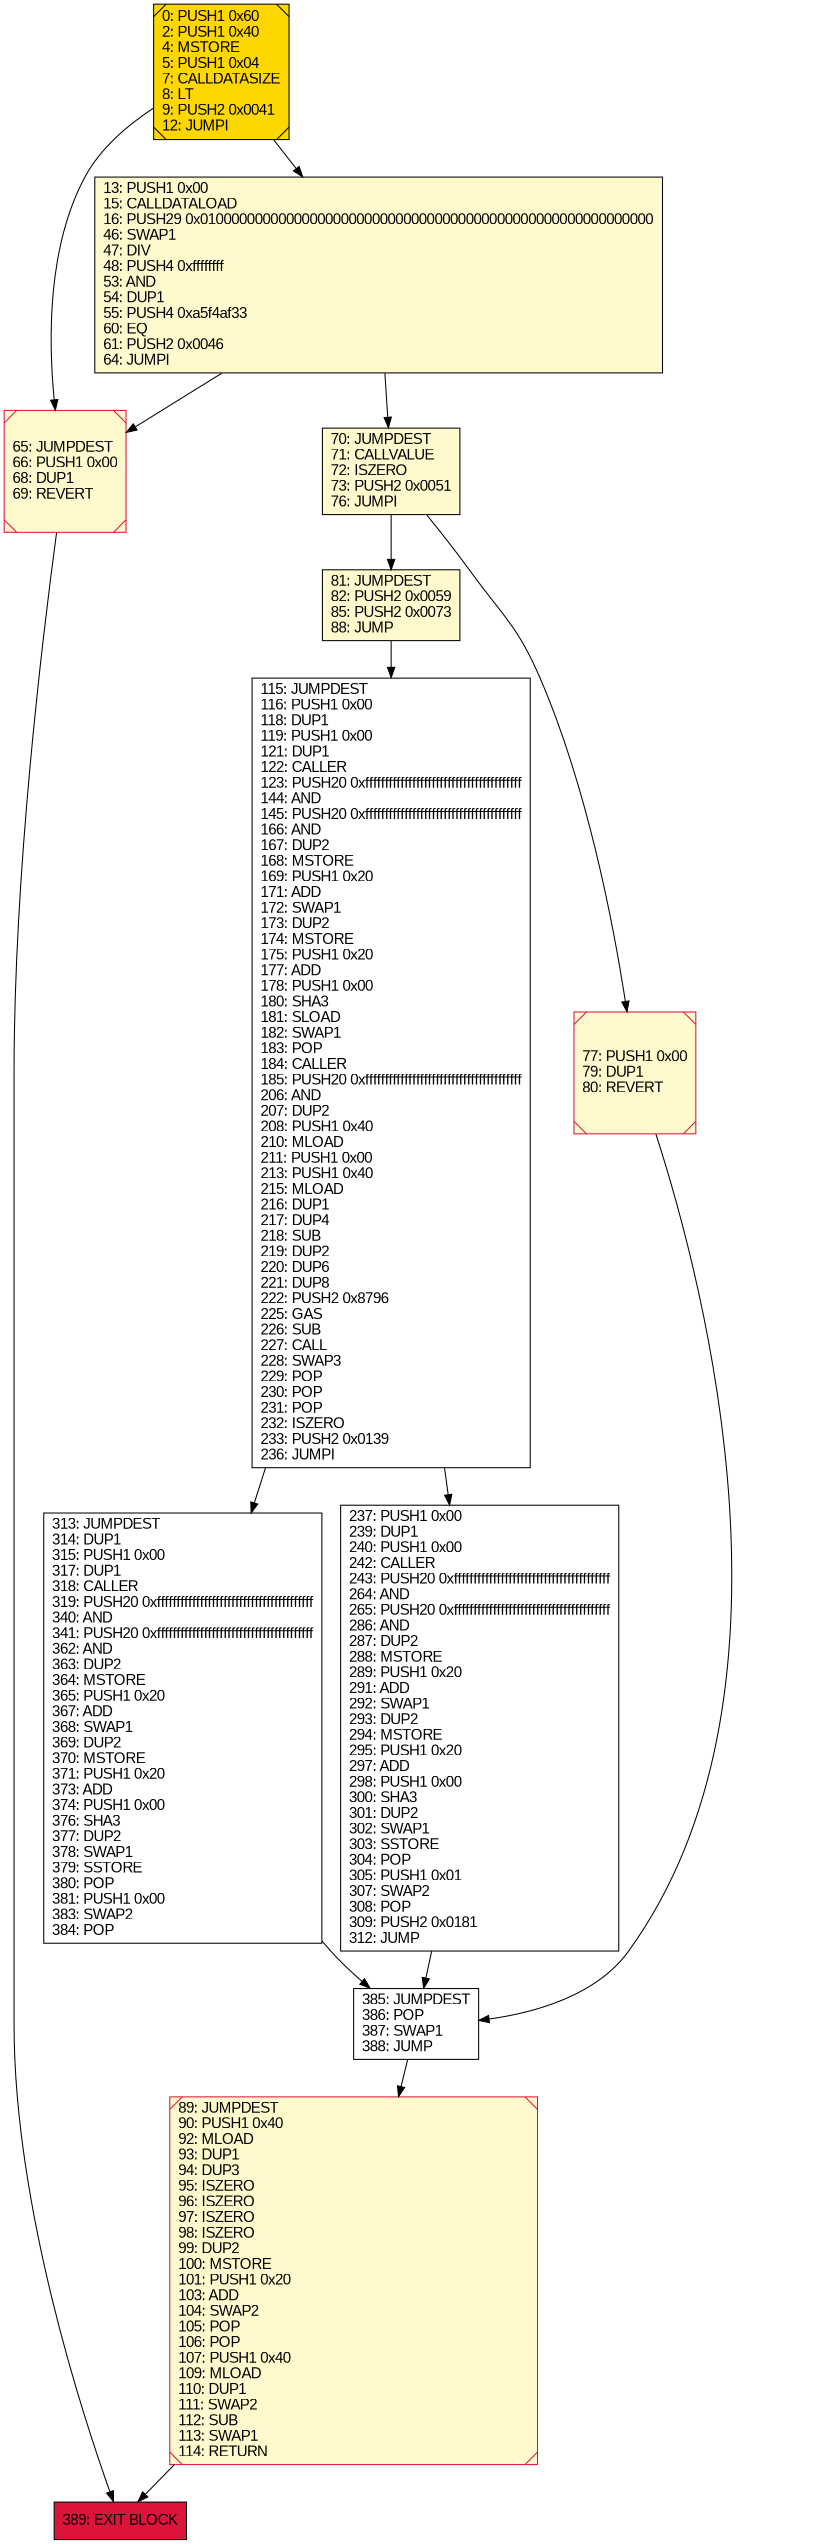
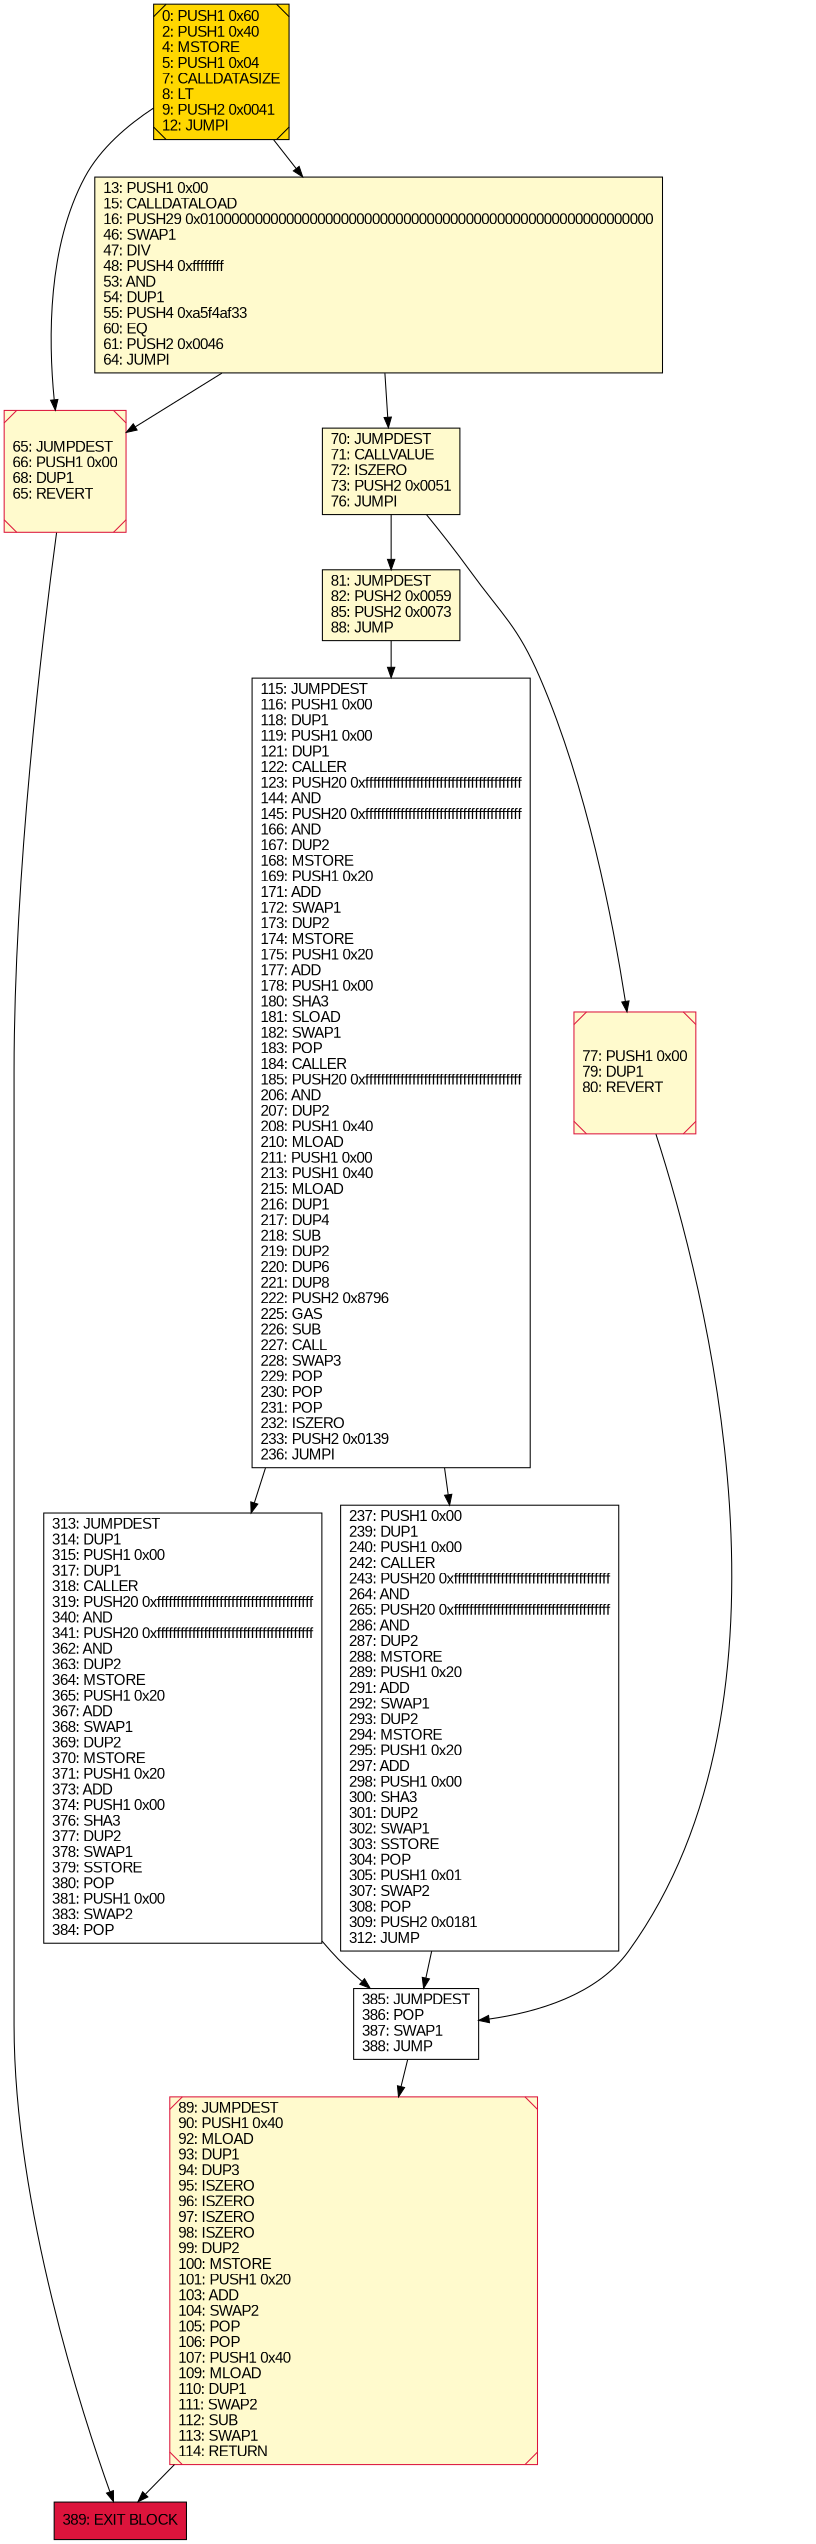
node "65: JUMPDEST 66: PUSH1 0x00 68: DUP1 69: REVERT": label "65: JUMPDEST 66: PUSH1 0x00 68: DUP1 69: REVERT" -> "65: JUMPDEST 66: PUSH1 0x00 68: DUP1 65: REVERT"
